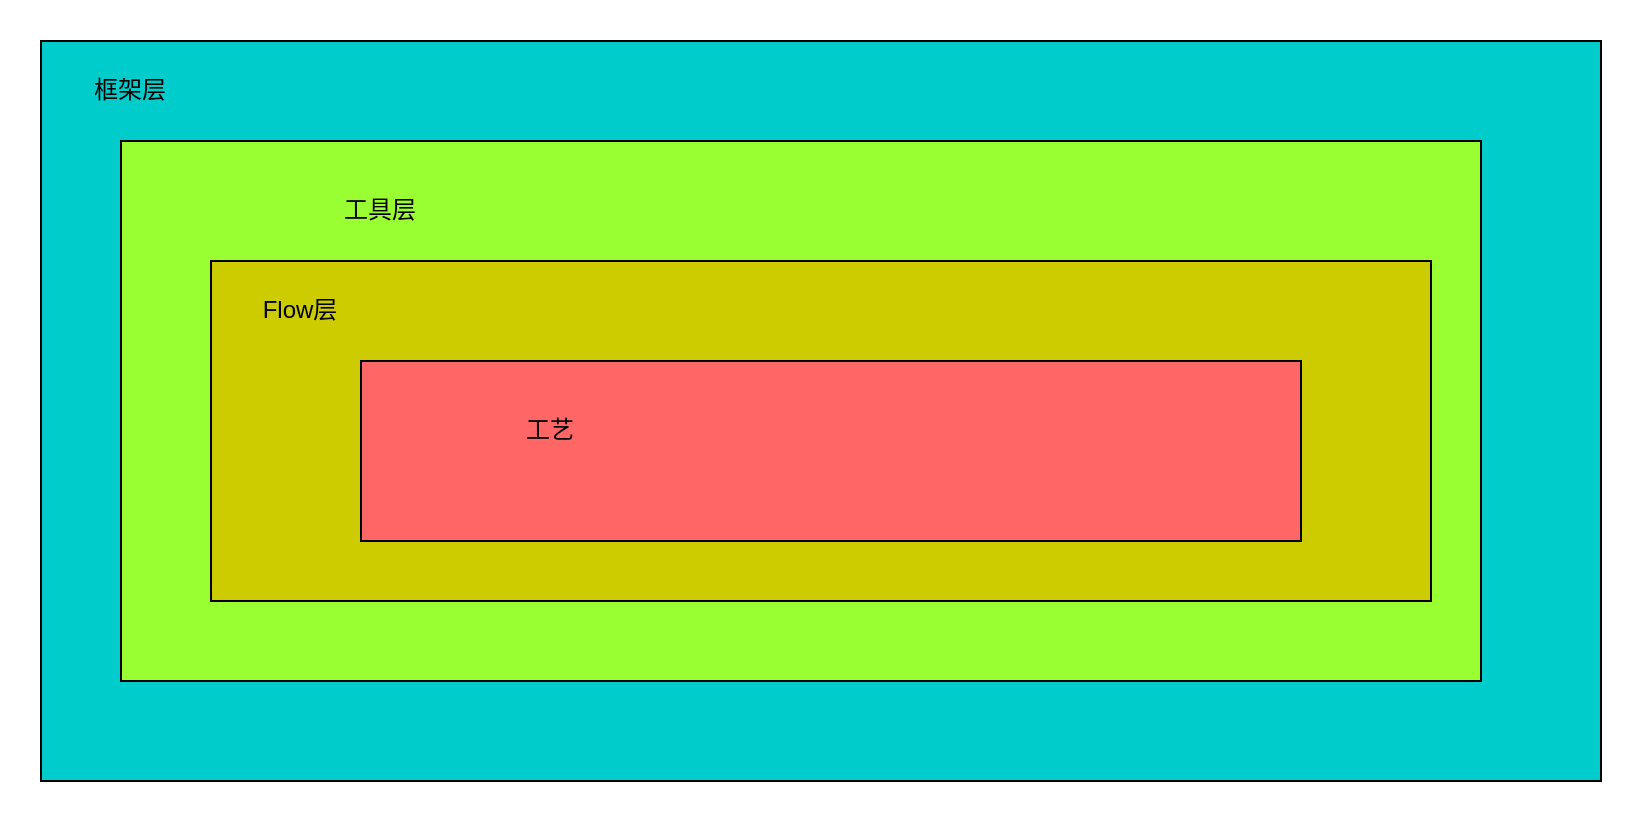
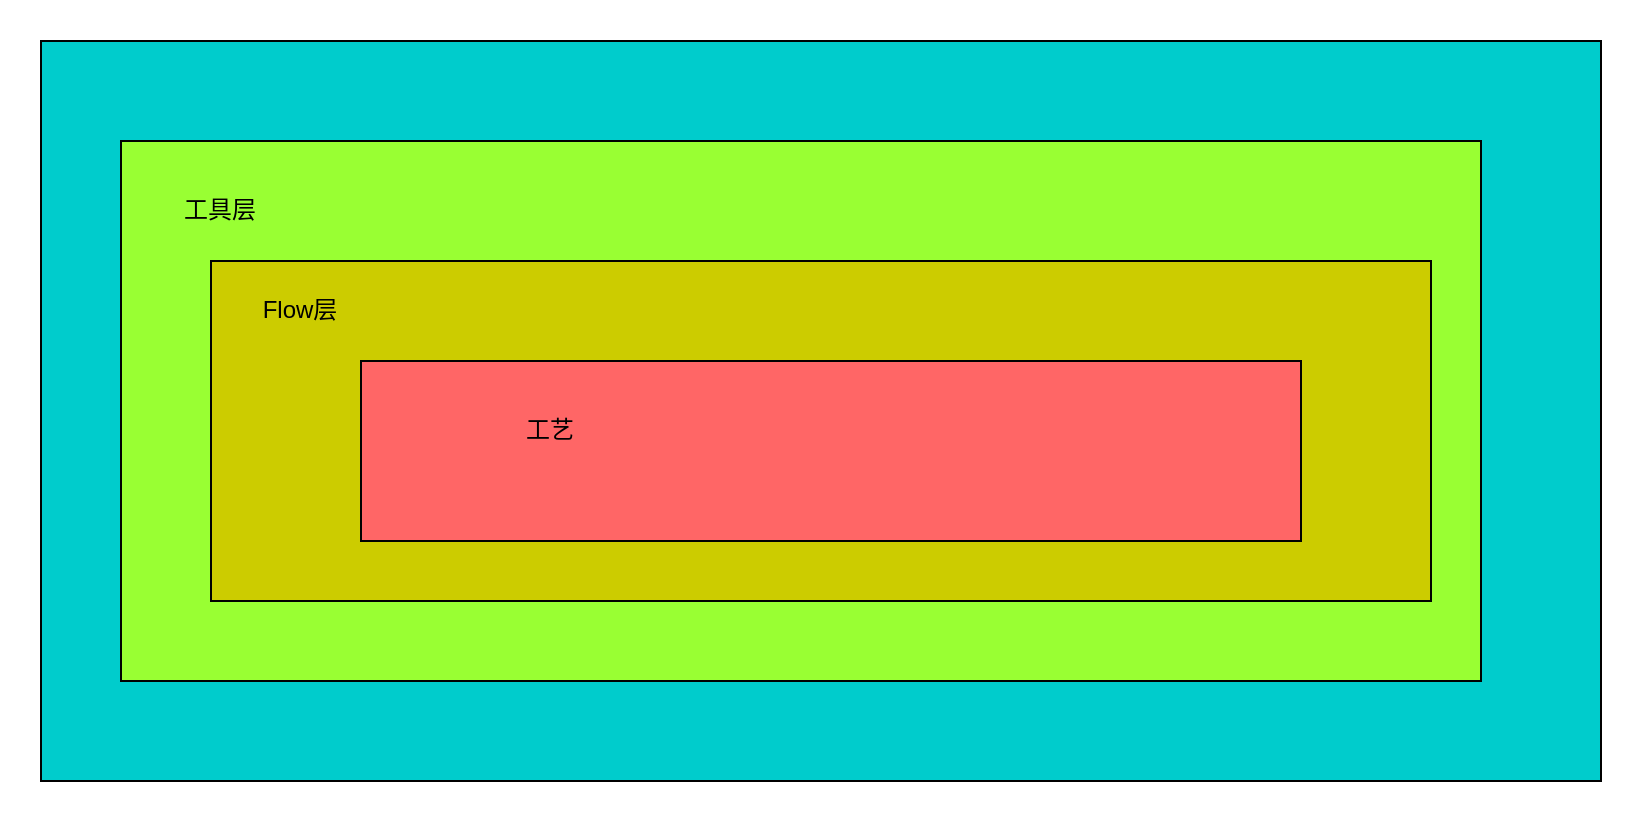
node "框架层": removed
node "工具层": moved (381, 211) -> (221, 211)
